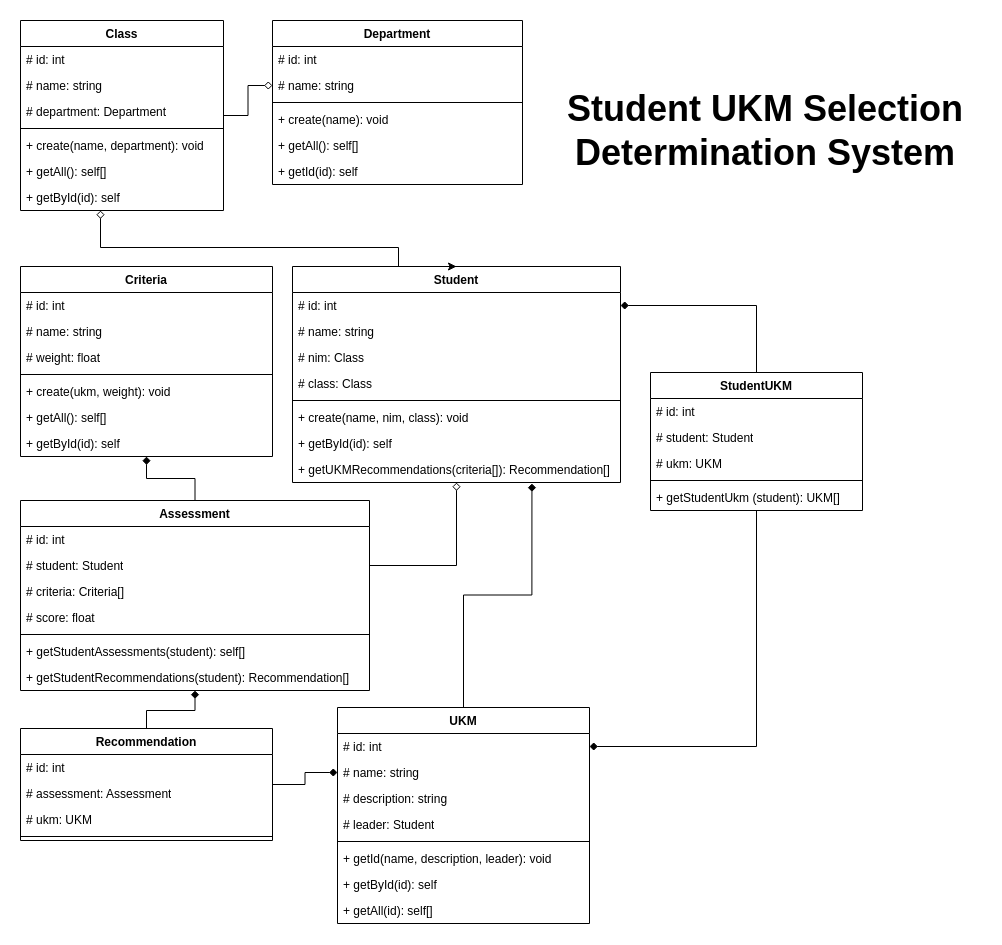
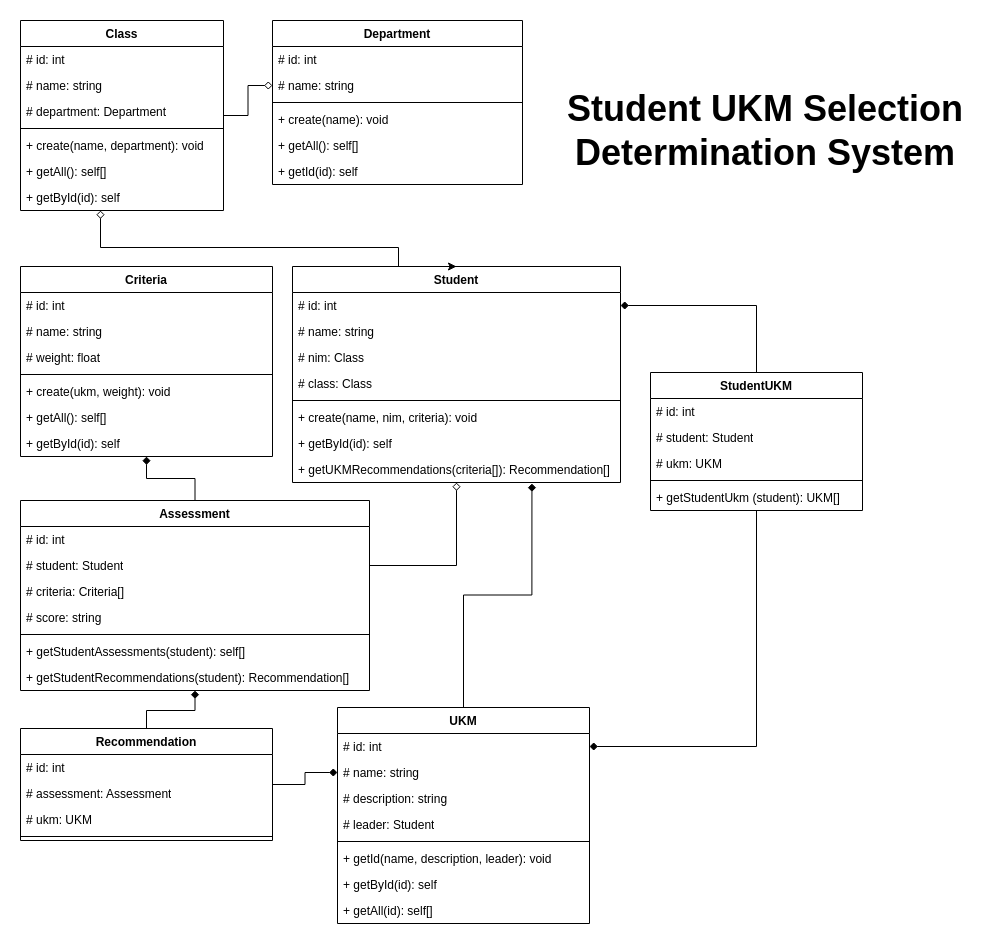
node "+ create(name, nim, class): void": label "+ create(name, nim, class): void" -> "+ create(name, nim, criteria): void"
node "# score: float": label "# score: float" -> "# score: string"
